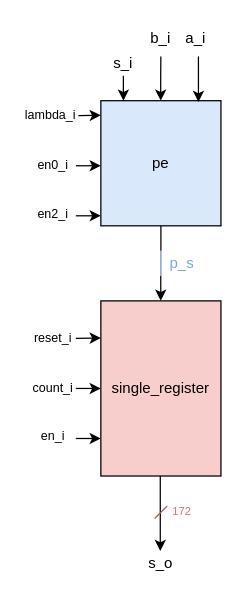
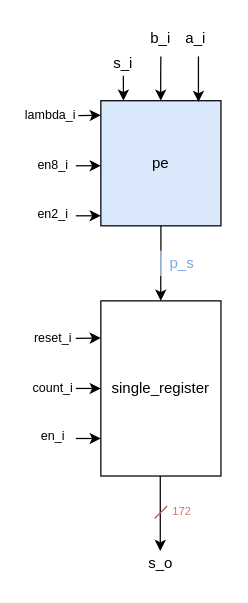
node "en0_i": label "en0_i" -> "en8_i"
node "single_register": fillcolor #f8cecc -> #ffffff
